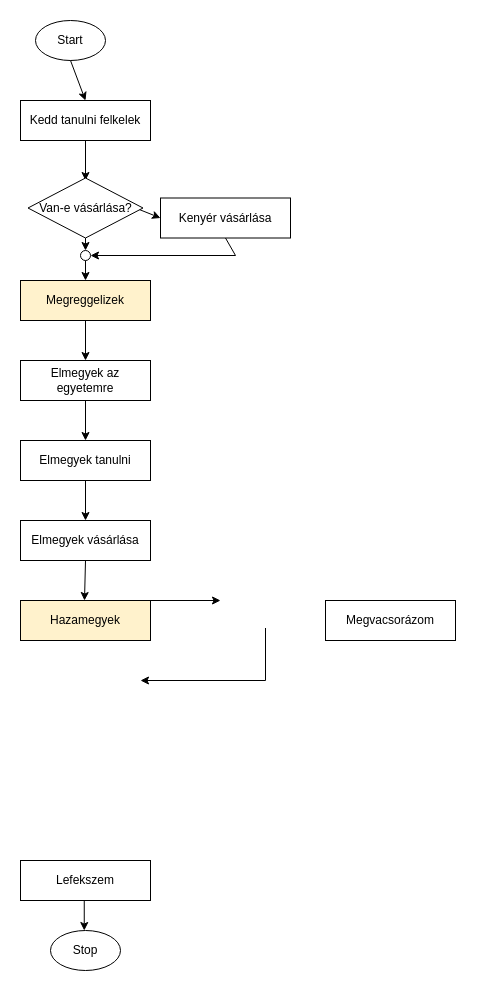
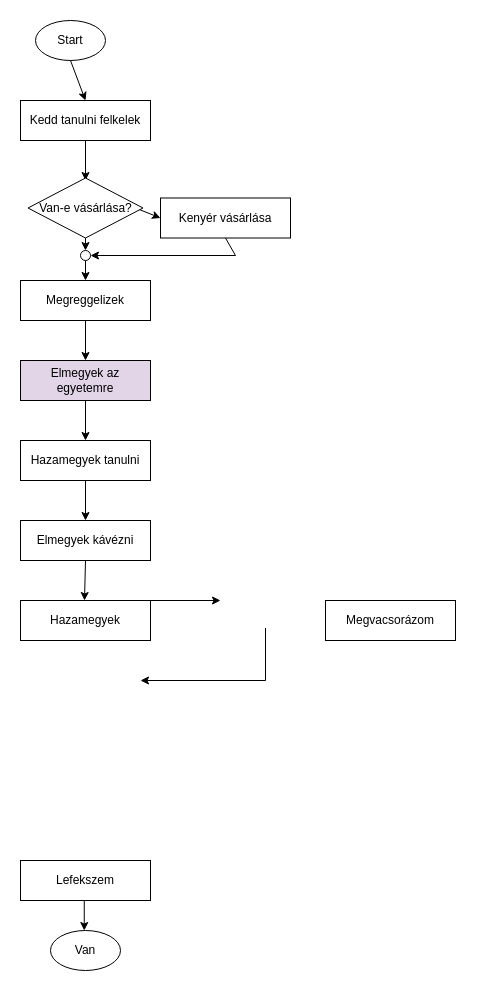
node "Megreggelizek": fillcolor #fff2cc -> #ffffff
node "Elmegyek az egyetemre": fillcolor #ffffff -> #e1d5e7
node "Elmegyek tanulni": label "Elmegyek tanulni" -> "Hazamegyek tanulni"
node "Elmegyek vásárlása": label "Elmegyek vásárlása" -> "Elmegyek kávézni"
node "Hazamegyek": fillcolor #fff2cc -> #ffffff
node "Stop": label "Stop" -> "Van"
